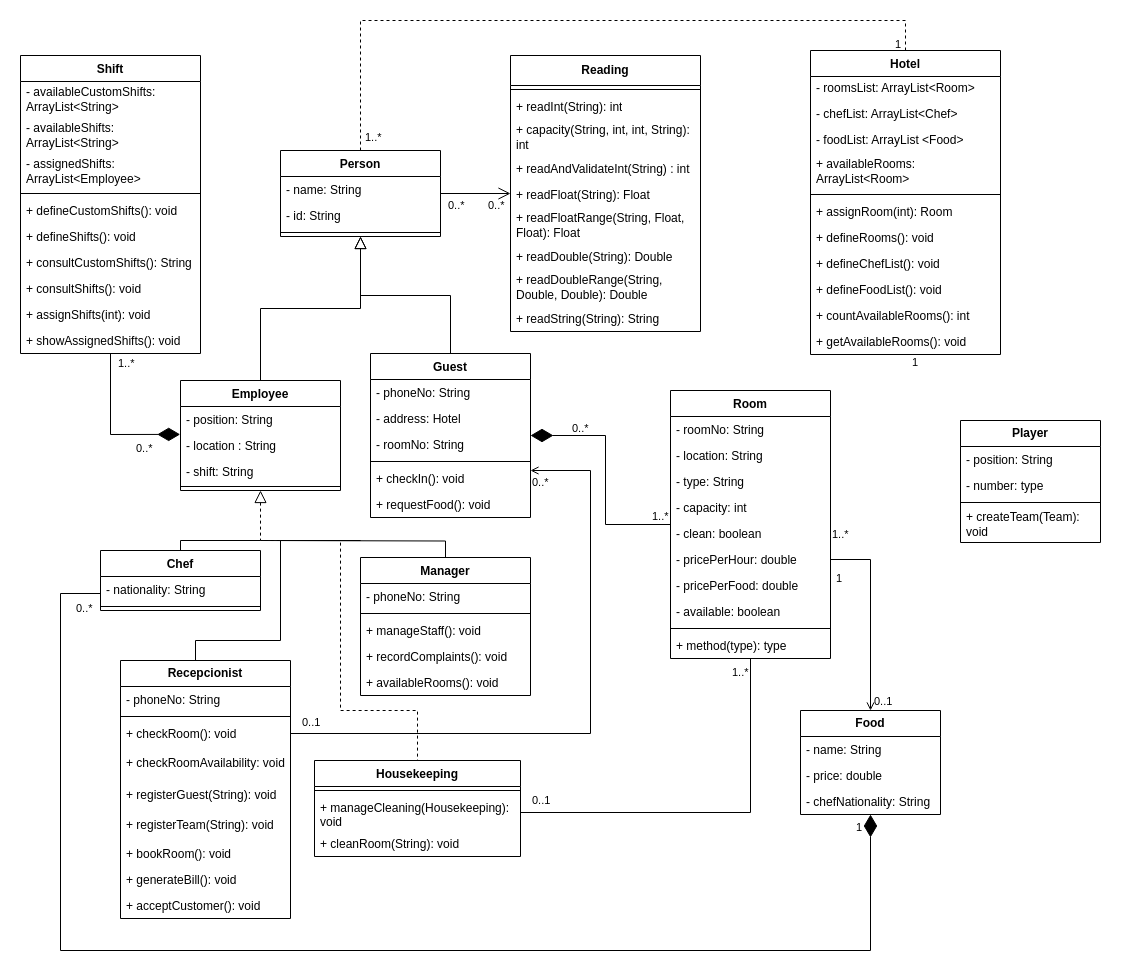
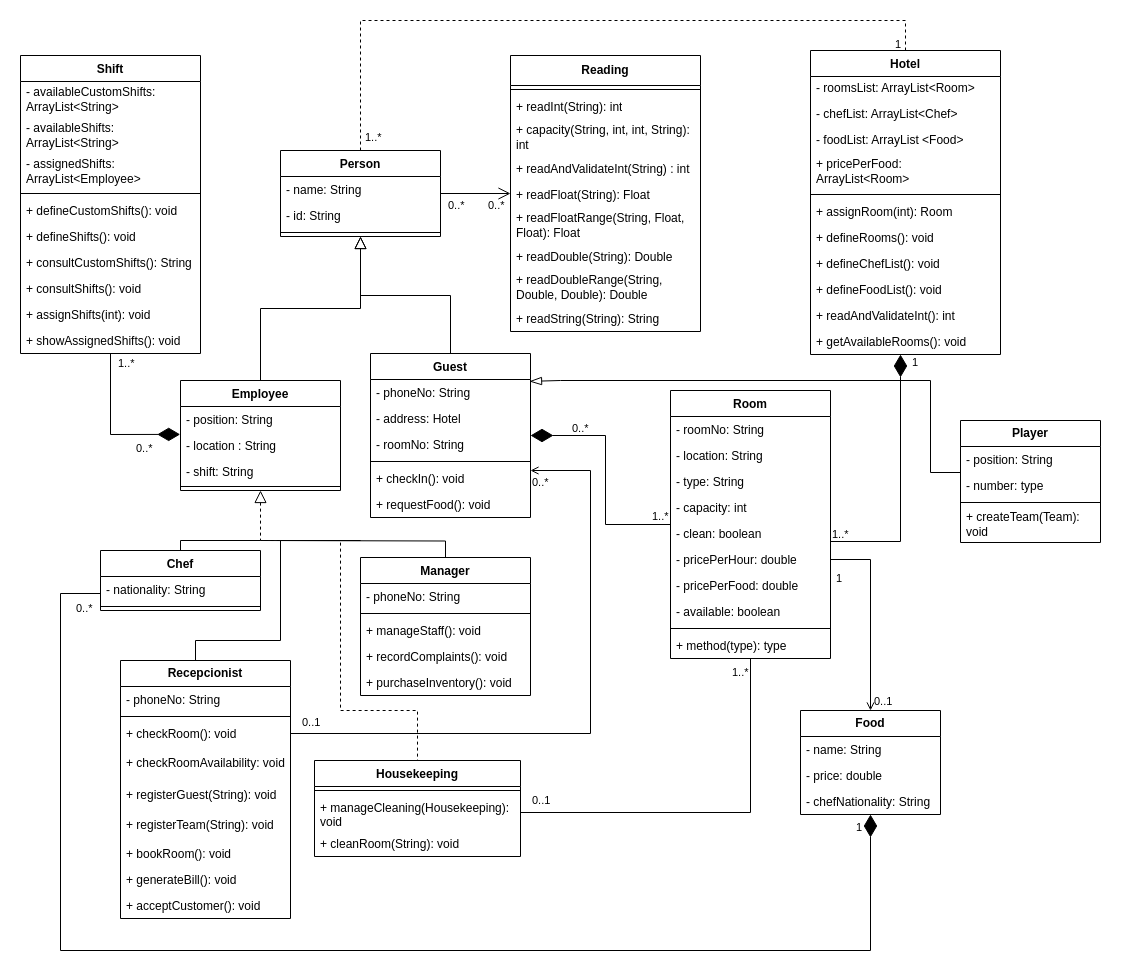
node "+ availableRooms: ArrayList<Room>": label "+ availableRooms: ArrayList<Room>" -> "+ pricePerFood: ArrayList<Room>"
node "+ countAvailableRooms(): int": label "+ countAvailableRooms(): int" -> "+ readAndValidateInt(): int"
edge "Player" -> "Guest": added
edge "Room" -> "Hotel": added
node "+ availableRooms(): void": label "+ availableRooms(): void" -> "+ purchaseInventory(): void"
